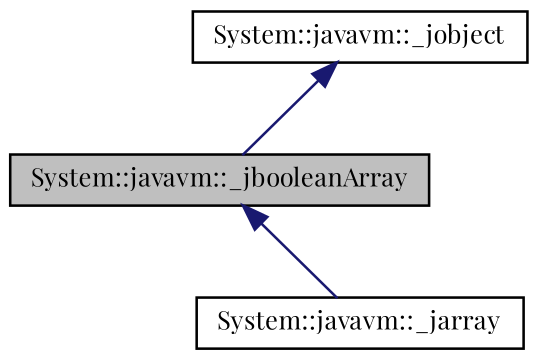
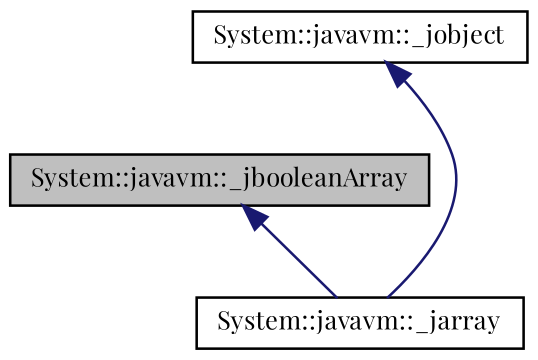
edge "System::javavm::_jbooleanArray" -> "System::javavm::_jobject": now "System::javavm::_jarray" -> "System::javavm::_jobject"
